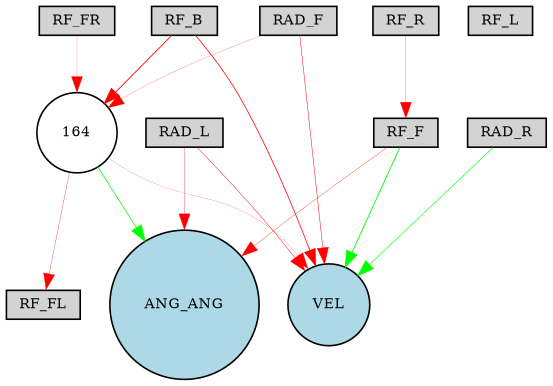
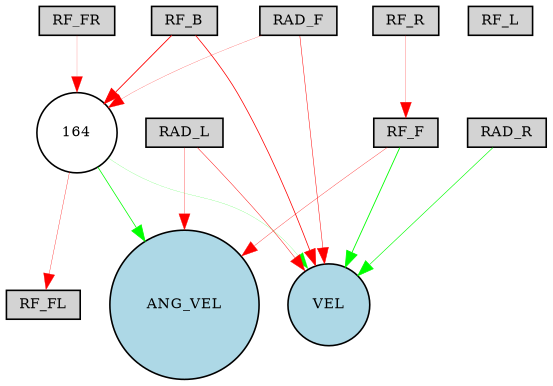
edge "164" -> "VEL": color red -> green
node "ANG_ANG": label "ANG_ANG" -> "ANG_VEL"
